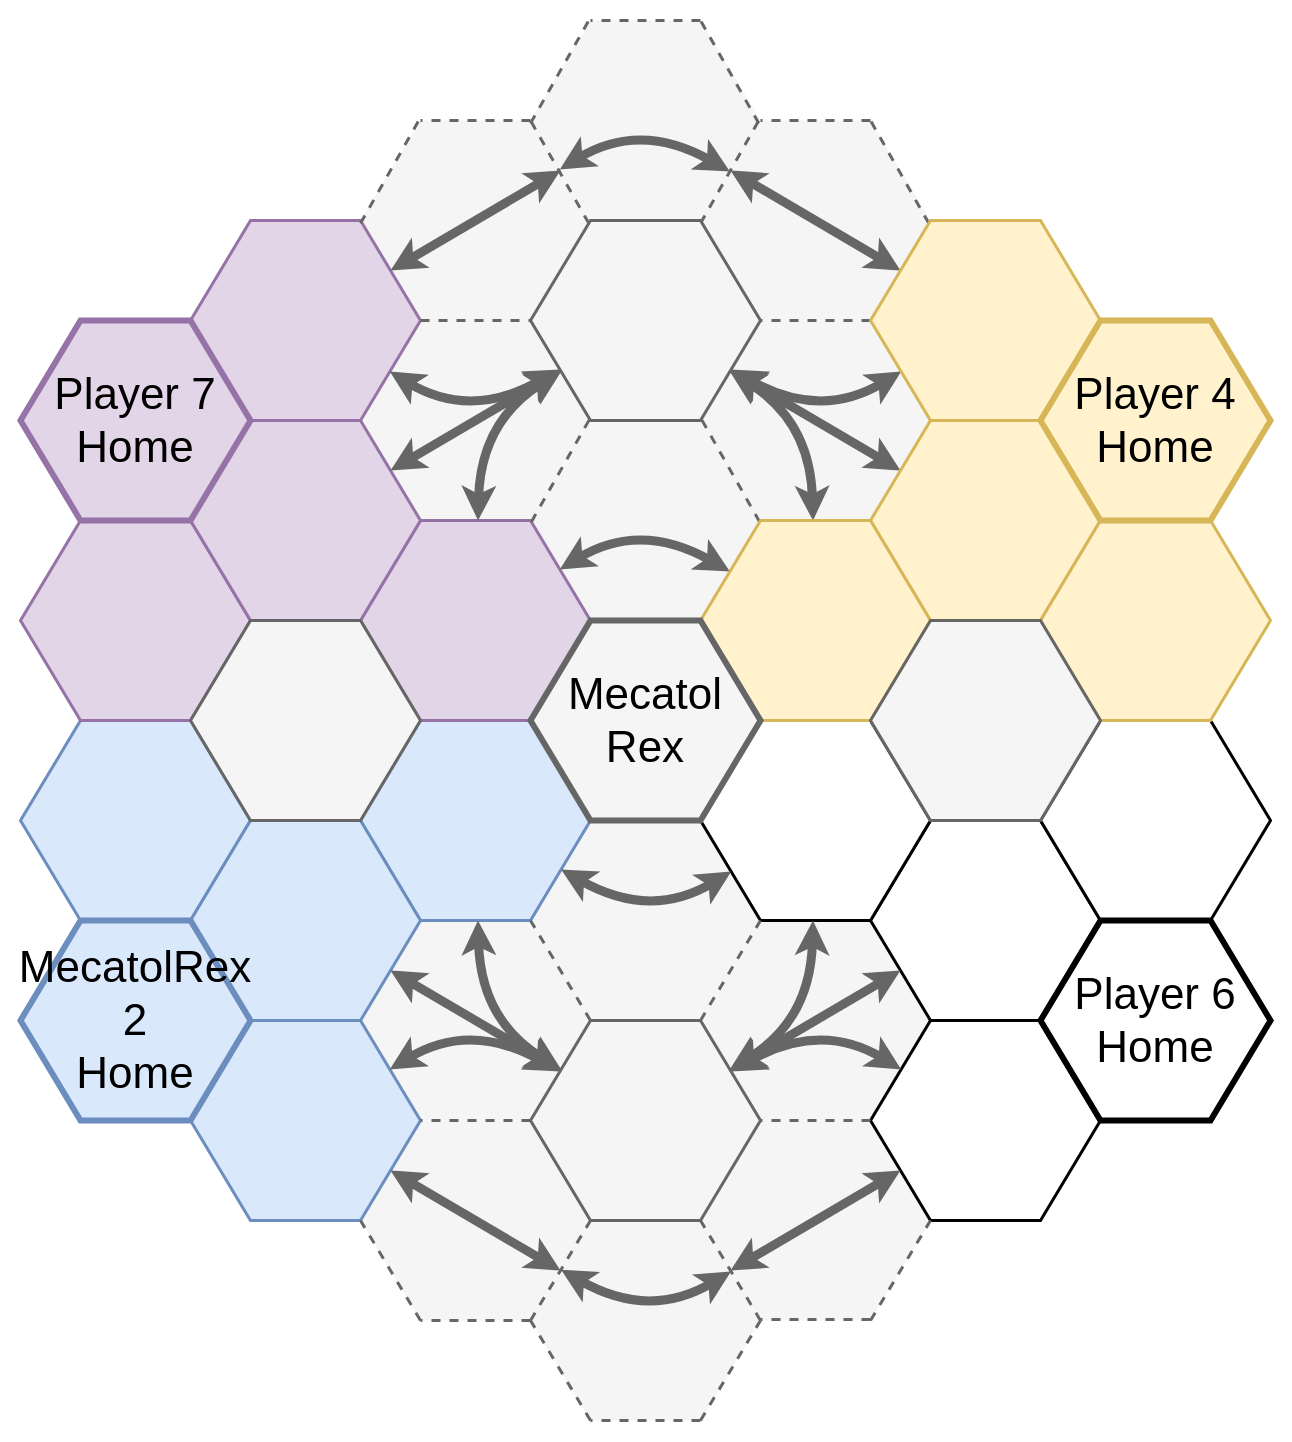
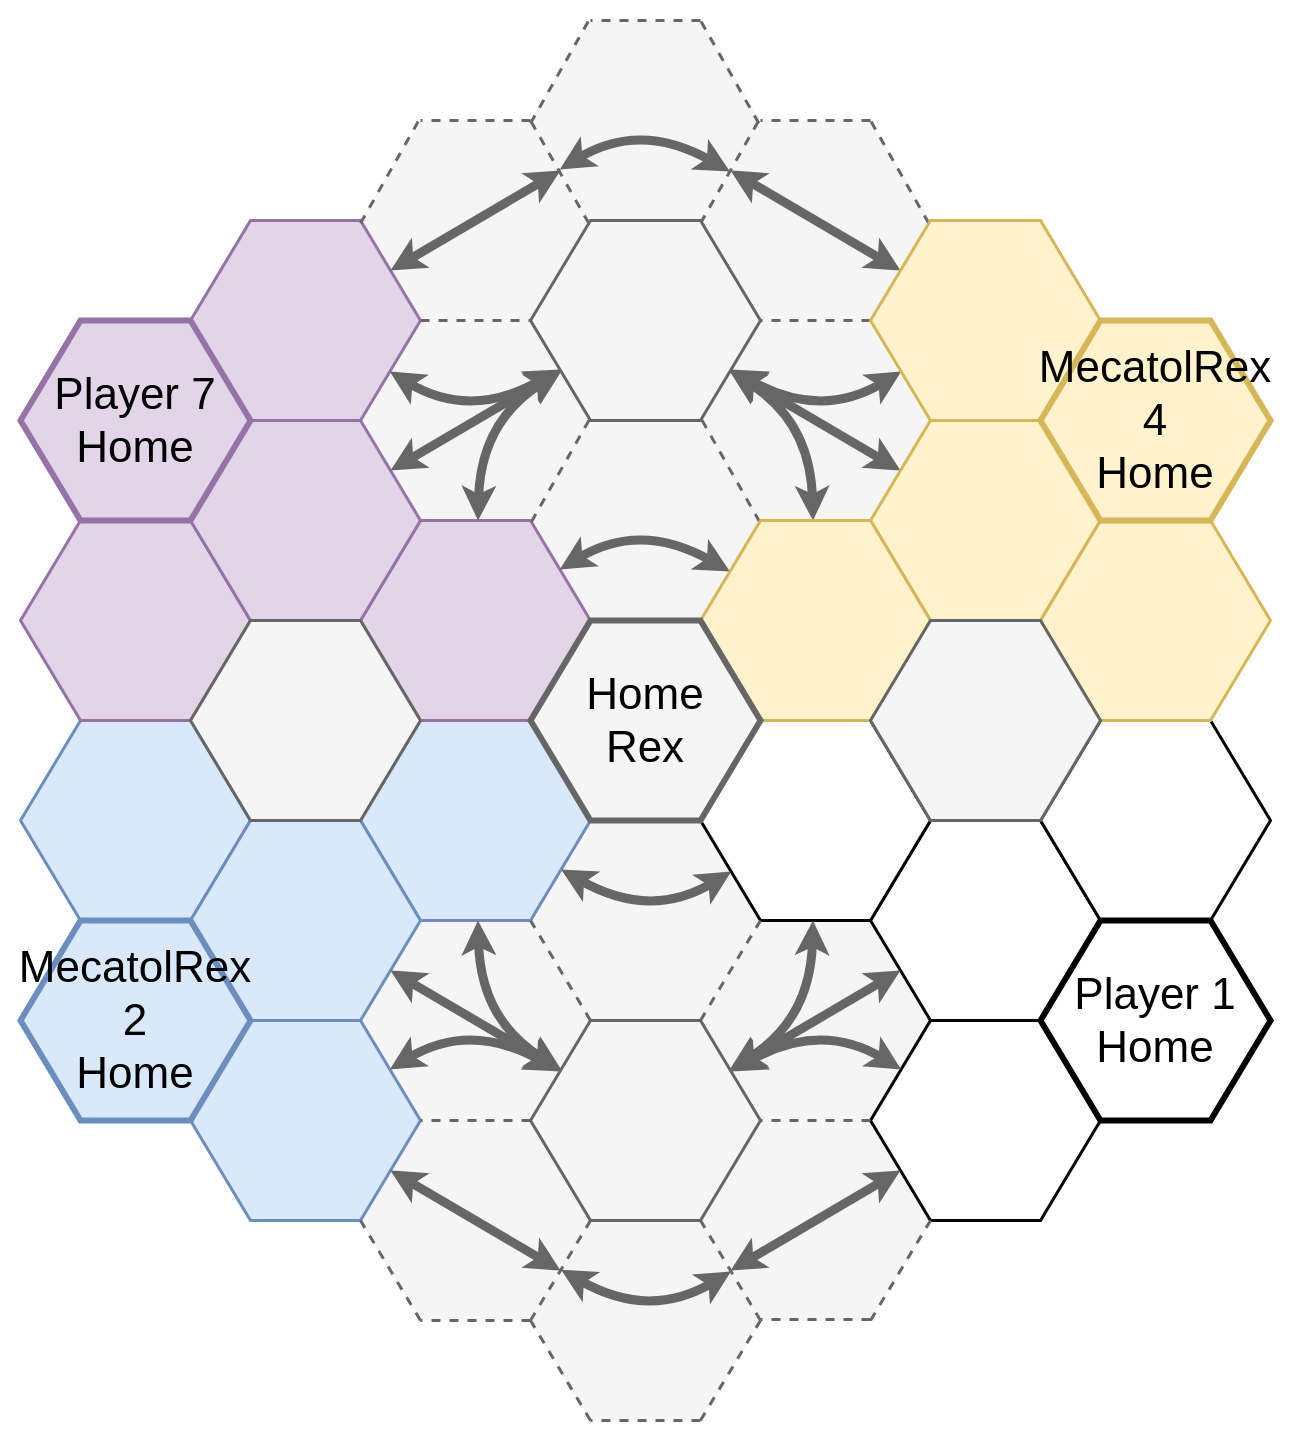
node "Player 4Home": label "Player 4Home" -> "MecatolRex 4Home"
node "MecatolRex": label "MecatolRex" -> "HomeRex"
node "Player 6Home": label "Player 6Home" -> "Player 1Home"
